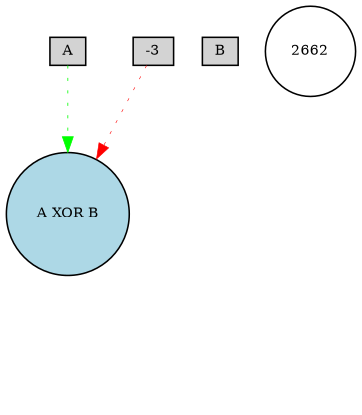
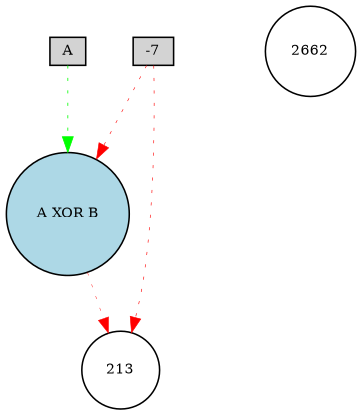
node "-3": label "-3" -> "-7"
node "B": removed
node "213": added
